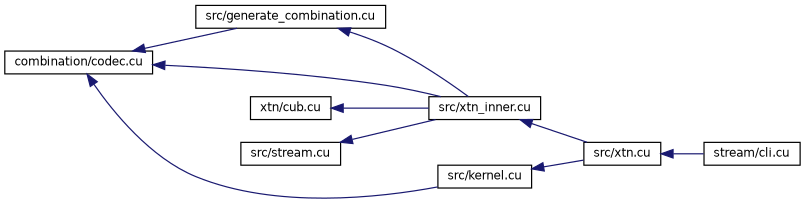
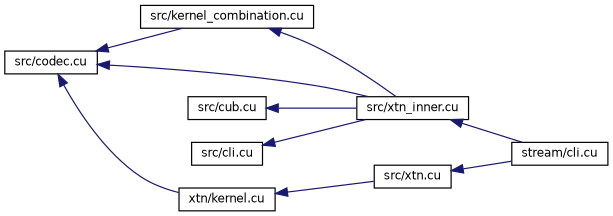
node "src/generate_combination.cu": label "src/generate_combination.cu" -> "src/kernel_combination.cu"
node "combination/codec.cu": label "combination/codec.cu" -> "src/codec.cu"
node "xtn/cub.cu": label "xtn/cub.cu" -> "src/cub.cu"
edge "src/xtn.cu" -> "src/xtn_inner.cu": now "stream/cli.cu" -> "src/xtn_inner.cu"
node "src/stream.cu": label "src/stream.cu" -> "src/cli.cu"
node "src/kernel.cu": label "src/kernel.cu" -> "xtn/kernel.cu"
